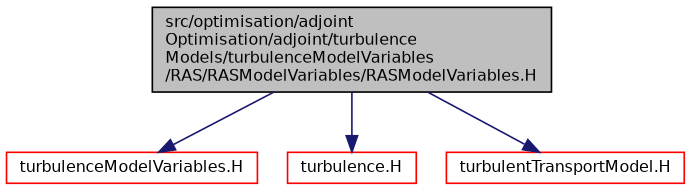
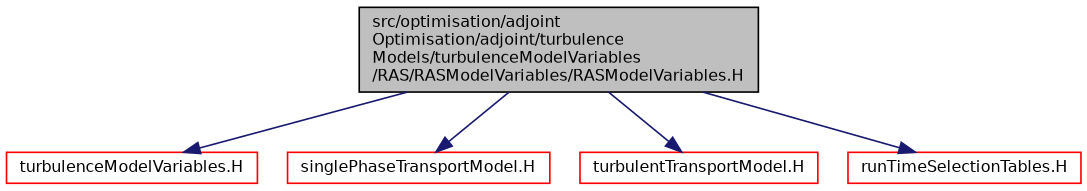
node "turbulence.H": label "turbulence.H" -> "singlePhaseTransportModel.H"
node "runTimeSelectionTables.H": added
